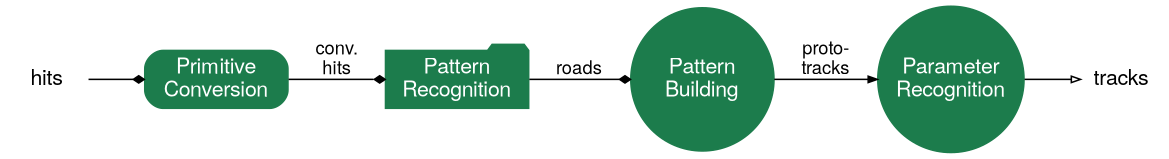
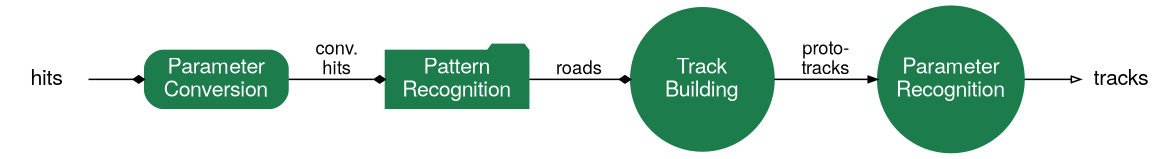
node "Primitive Conversion": label "Primitive Conversion" -> "Parameter Conversion"
node "Pattern Building": label "Pattern Building" -> "Track Building"
